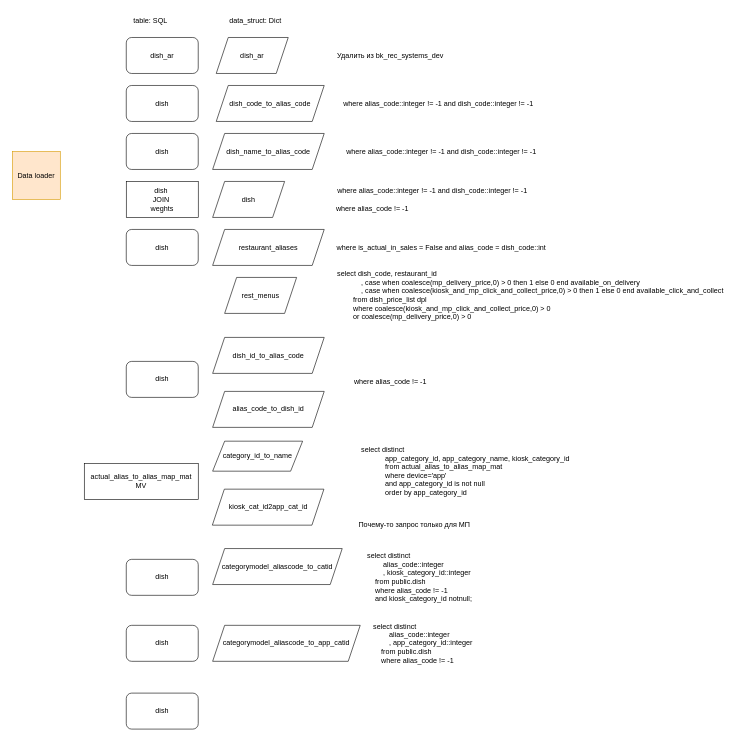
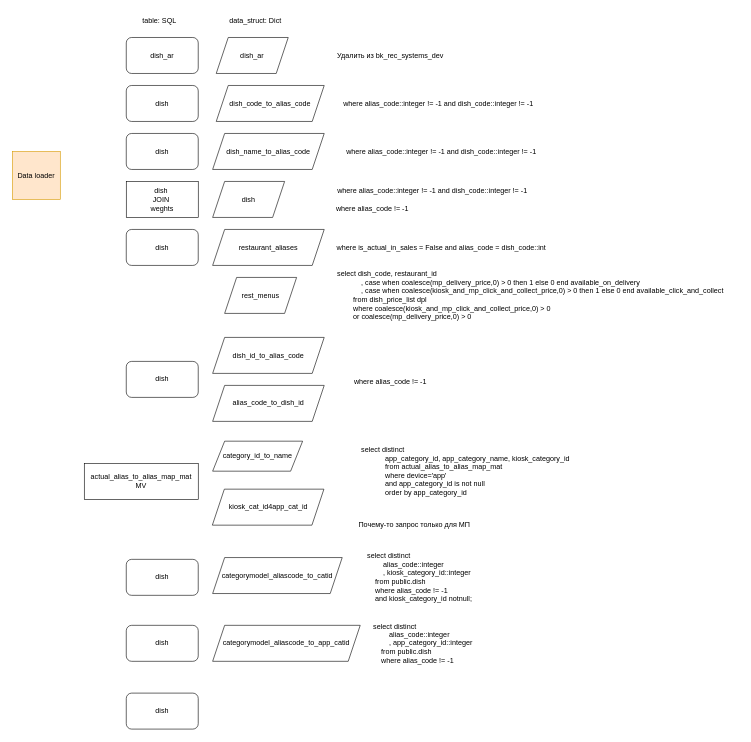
node "table: SQL": moved (150, 21) -> (159, 21)
node "alias_code_to_dish_id": moved (269, 410) -> (269, 404)
node "kiosk_cat_id2app_cat_id": label "kiosk_cat_id2app_cat_id" -> "kiosk_cat_id4app_cat_id"
node "categorymodel_aliascode_to_catid": moved (278, 567) -> (278, 576)
